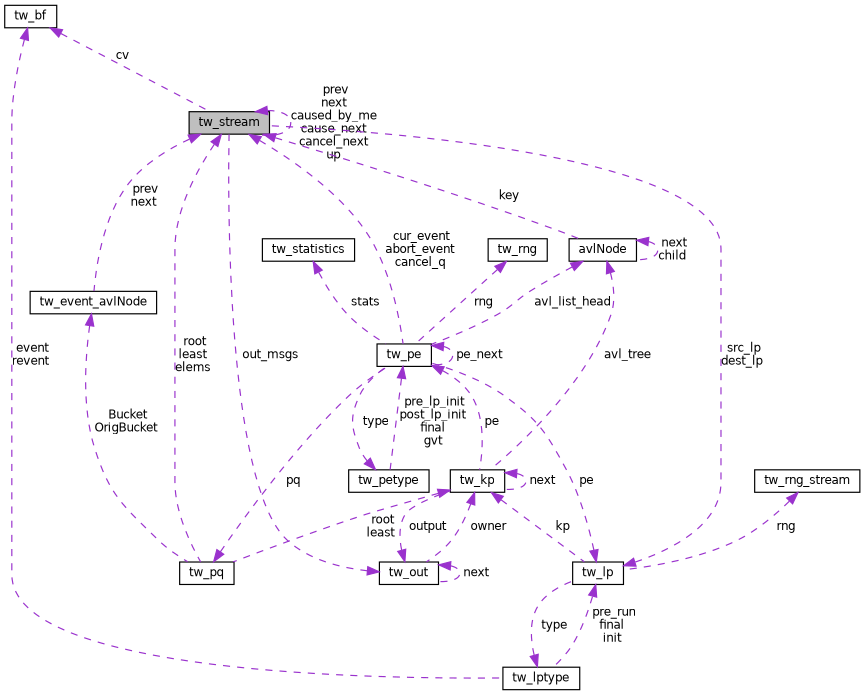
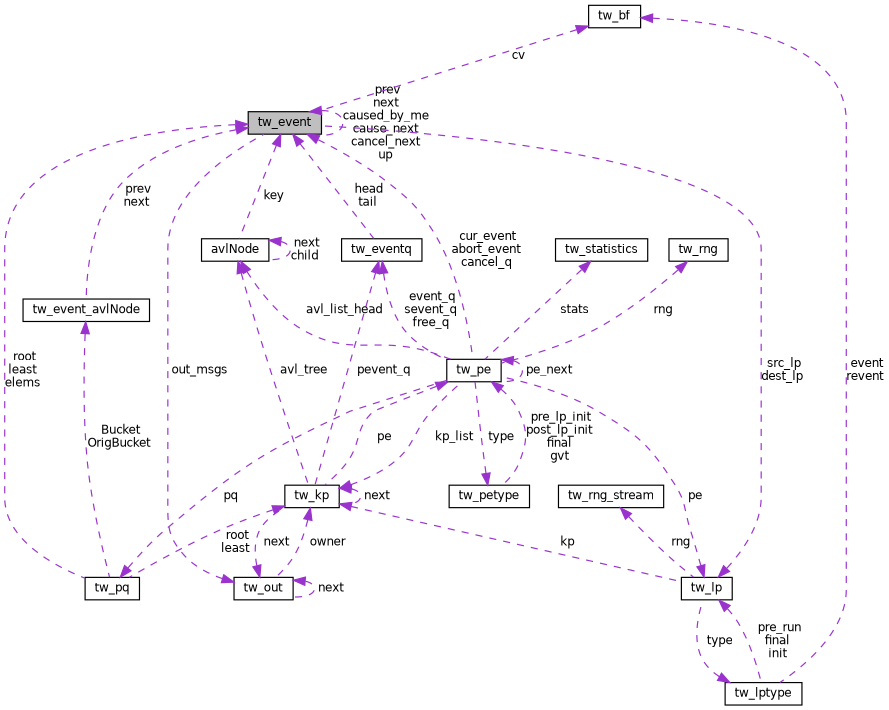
node "tw_stream": label "tw_stream" -> "tw_event"
node "tw_eventq": added
edge "tw_pe" -> "tw_kp": added, label "kp_list"
edge "tw_kp" -> "tw_out": label " output" -> " next"
